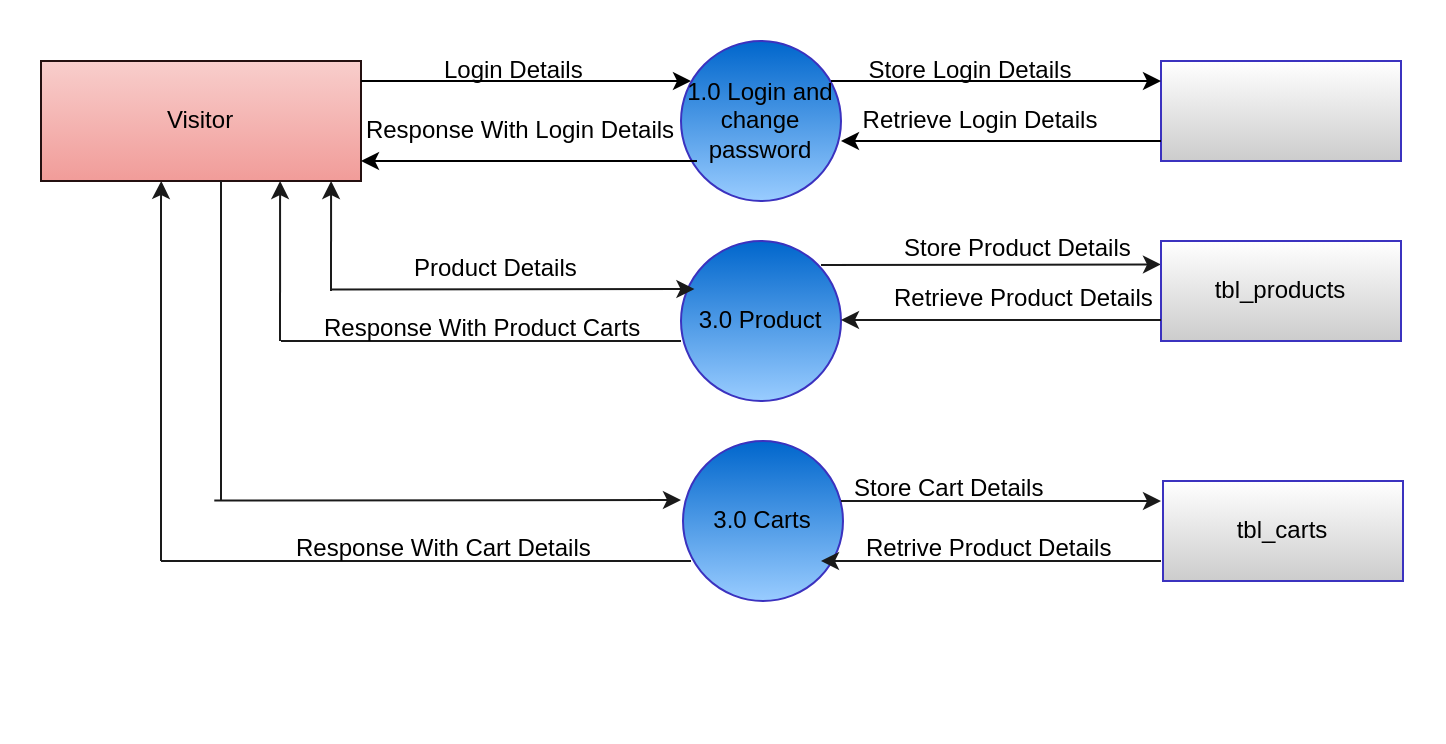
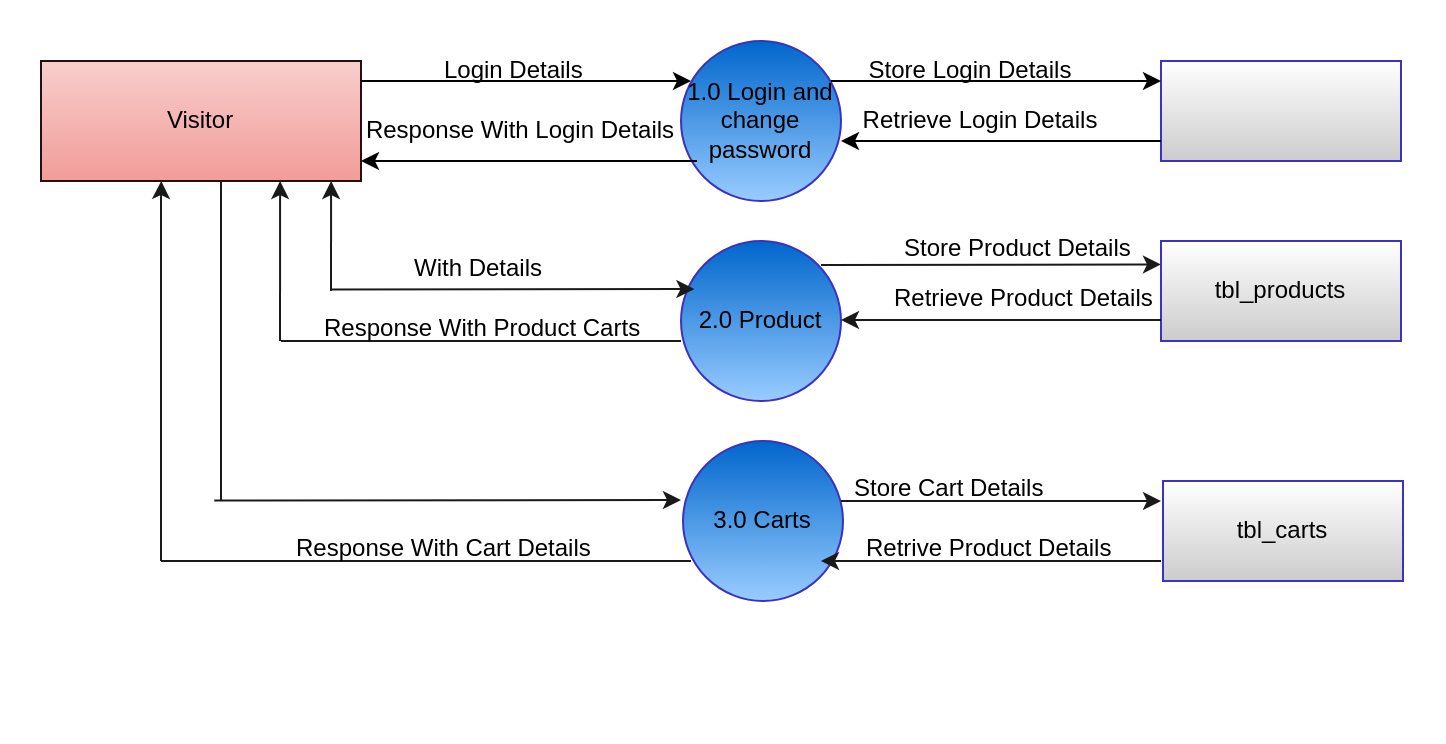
node "Product Details": label "Product Details" -> "With Details"
node "3.0 Product": label "3.0 Product" -> "2.0 Product"
